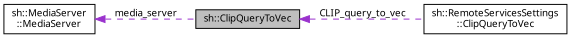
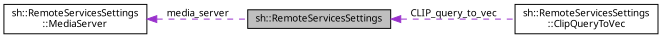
node "sh::MediaServer ::MediaServer": label "sh::MediaServer ::MediaServer" -> "sh::RemoteServicesSettings ::MediaServer"
node "sh::ClipQueryToVec": label "sh::ClipQueryToVec" -> "sh::RemoteServicesSettings"
